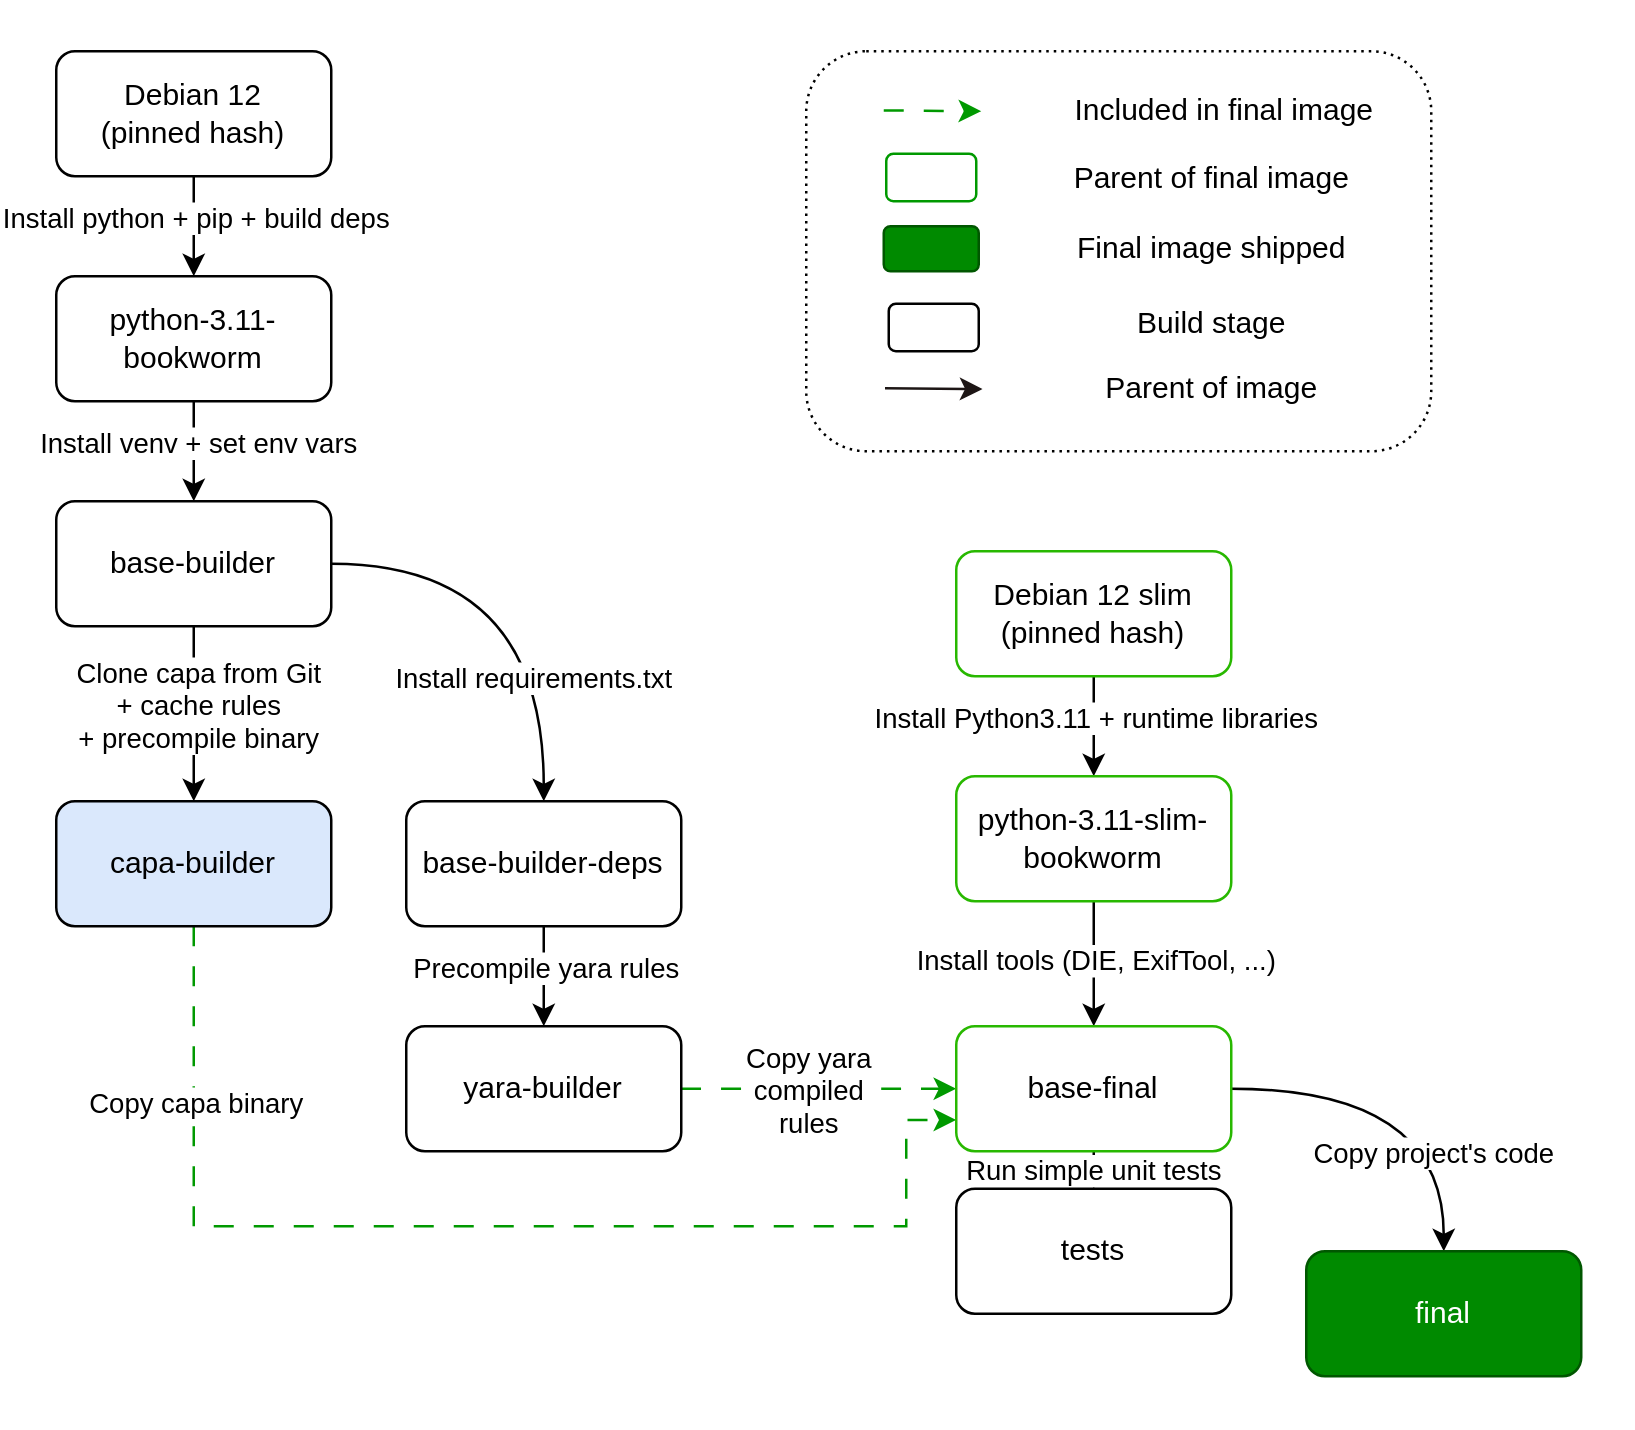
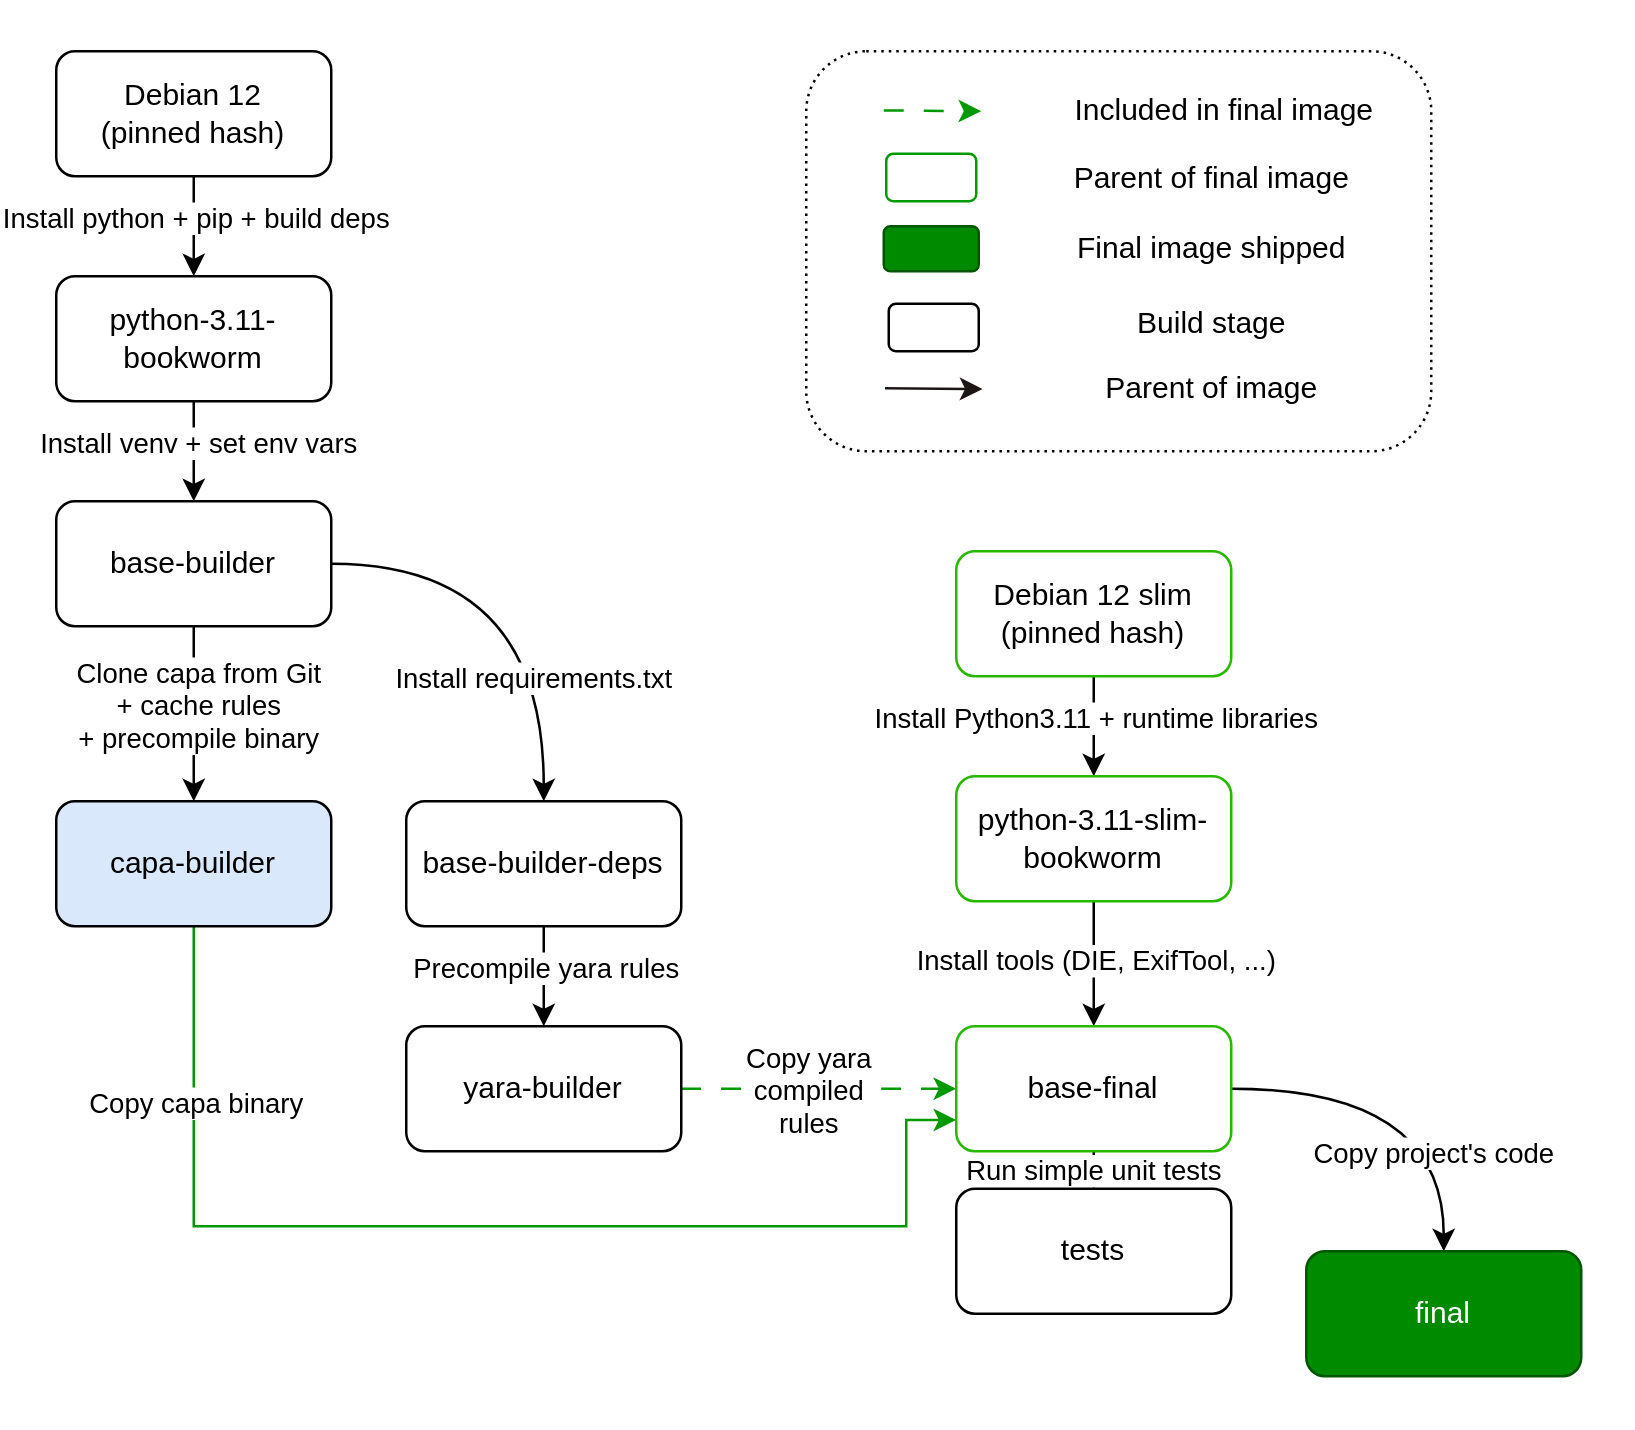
edge "capa-builder" -> "base-final": style dashed -> solid
